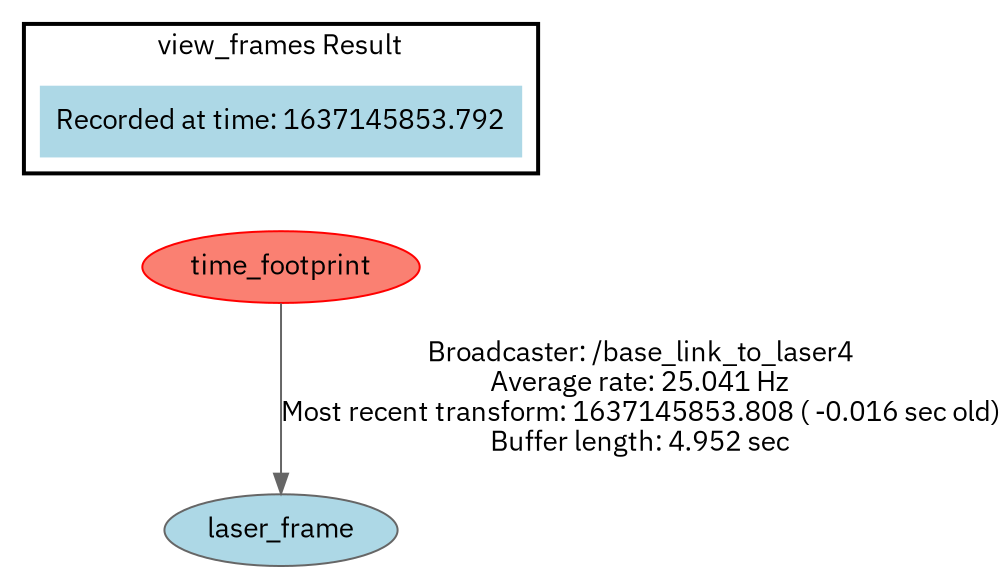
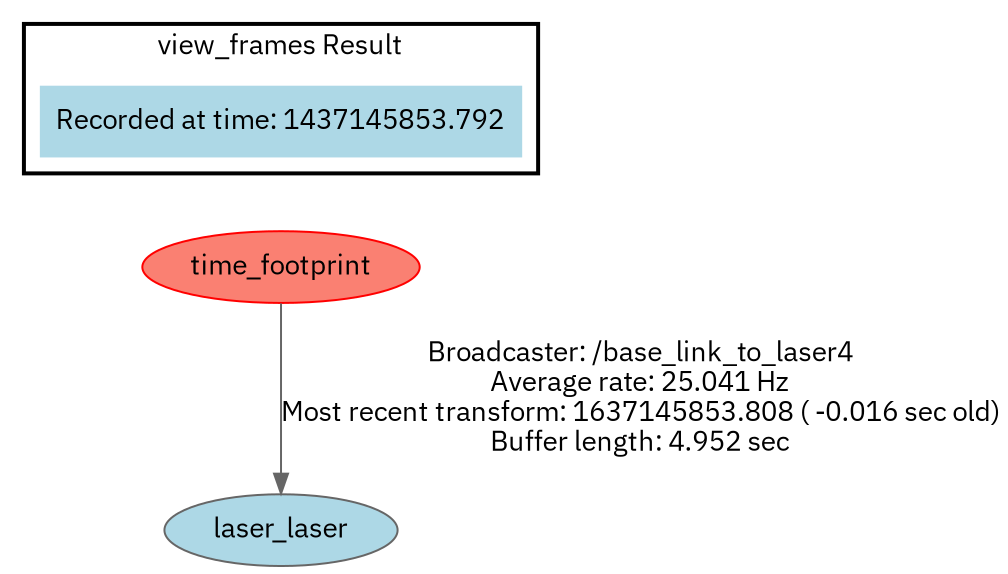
node "Recorded at time: 1637145853.792": label "Recorded at time: 1637145853.792" -> "Recorded at time: 1437145853.792"
node "laser_frame": label "laser_frame" -> "laser_laser"
